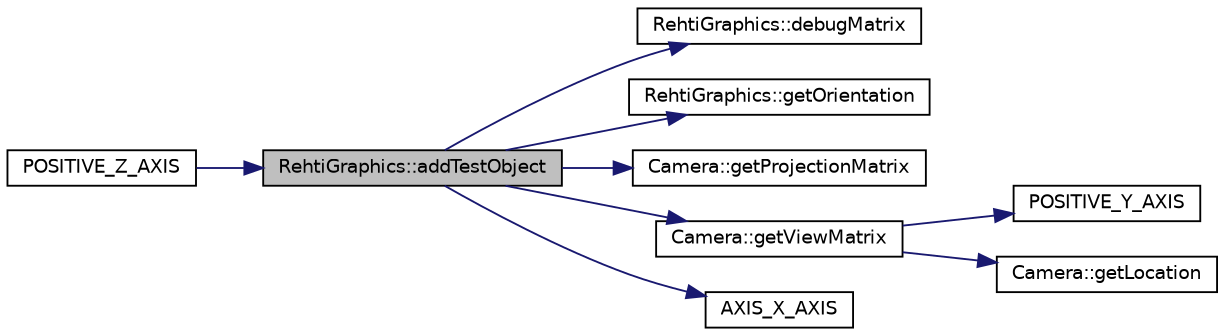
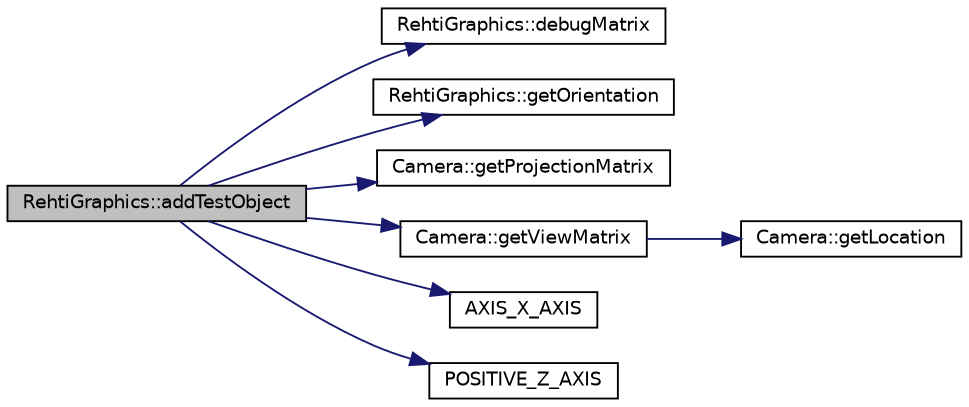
edge "POSITIVE_Z_AXIS" -> "RehtiGraphics::addTestObject": reversed
node "POSITIVE_Y_AXIS": removed
